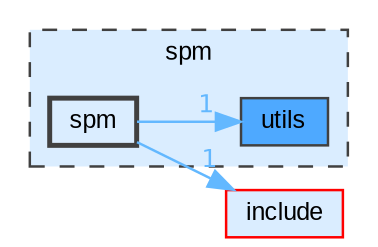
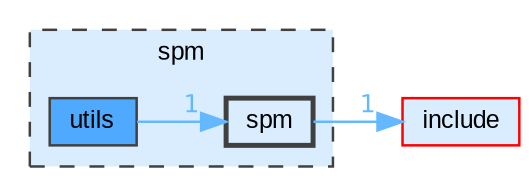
edge "spm" -> "utils": reversed
